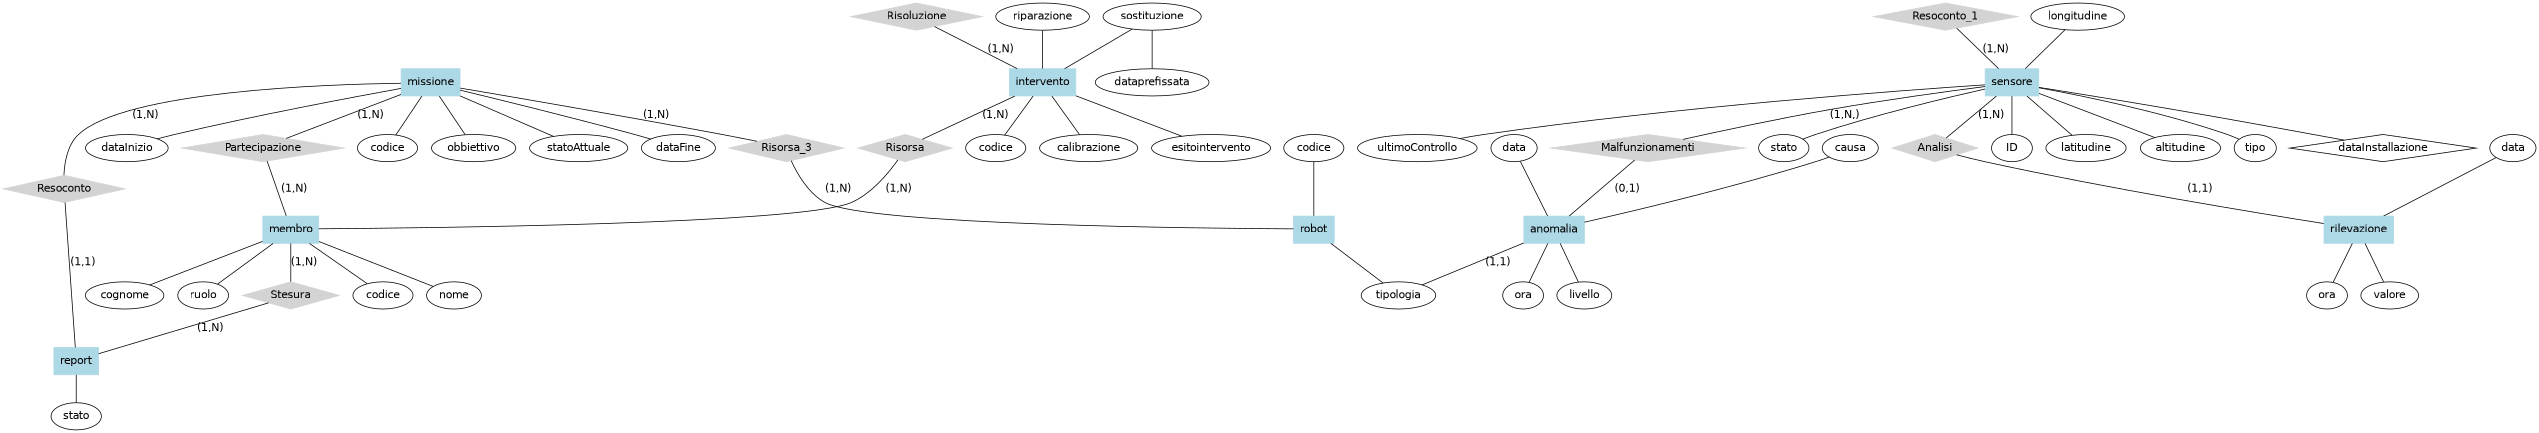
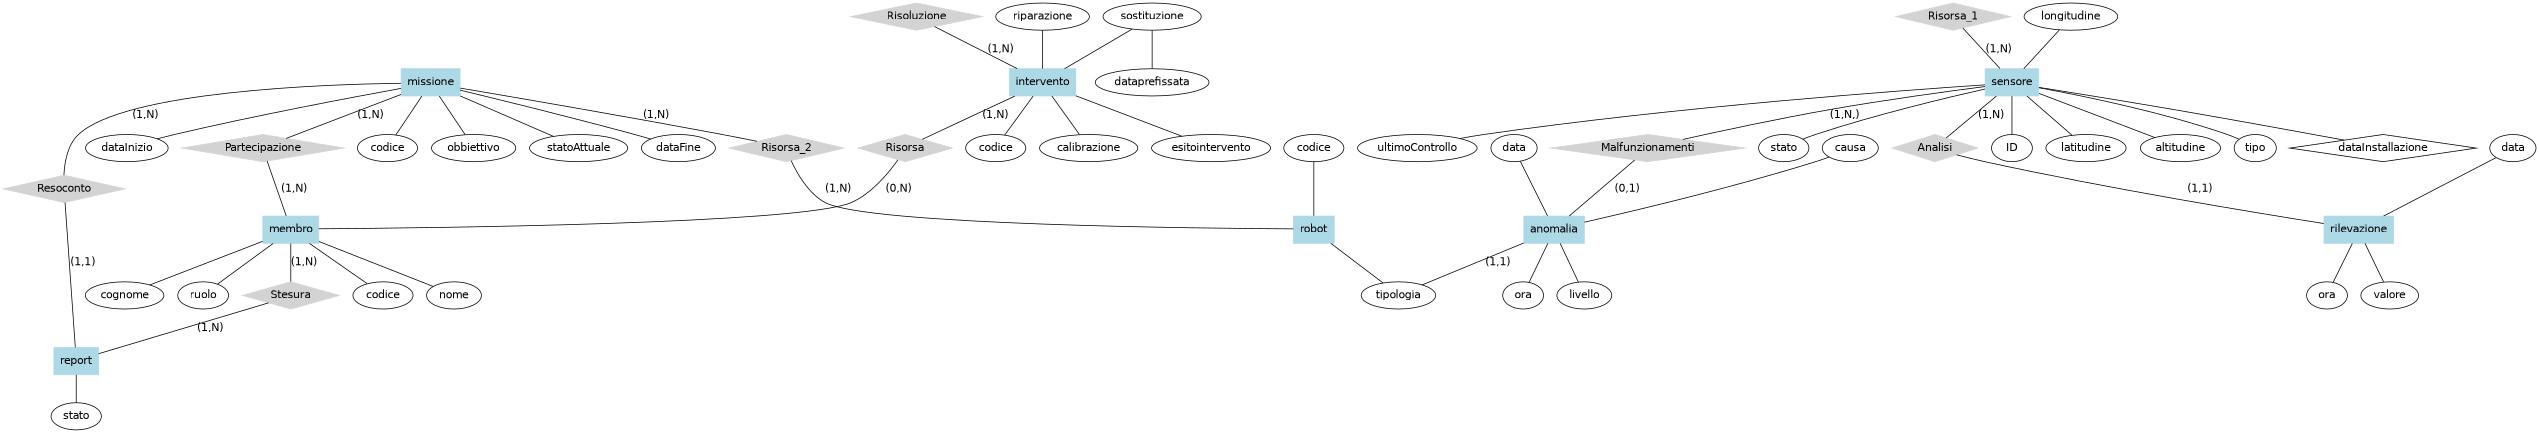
node "Resoconto_1": label "Resoconto_1" -> "Risorsa_1"
node "Risorsa_3": label "Risorsa_3" -> "Risorsa_2"
edge "Risorsa" -- "membro": label "(1,N)" -> "(0,N)"
